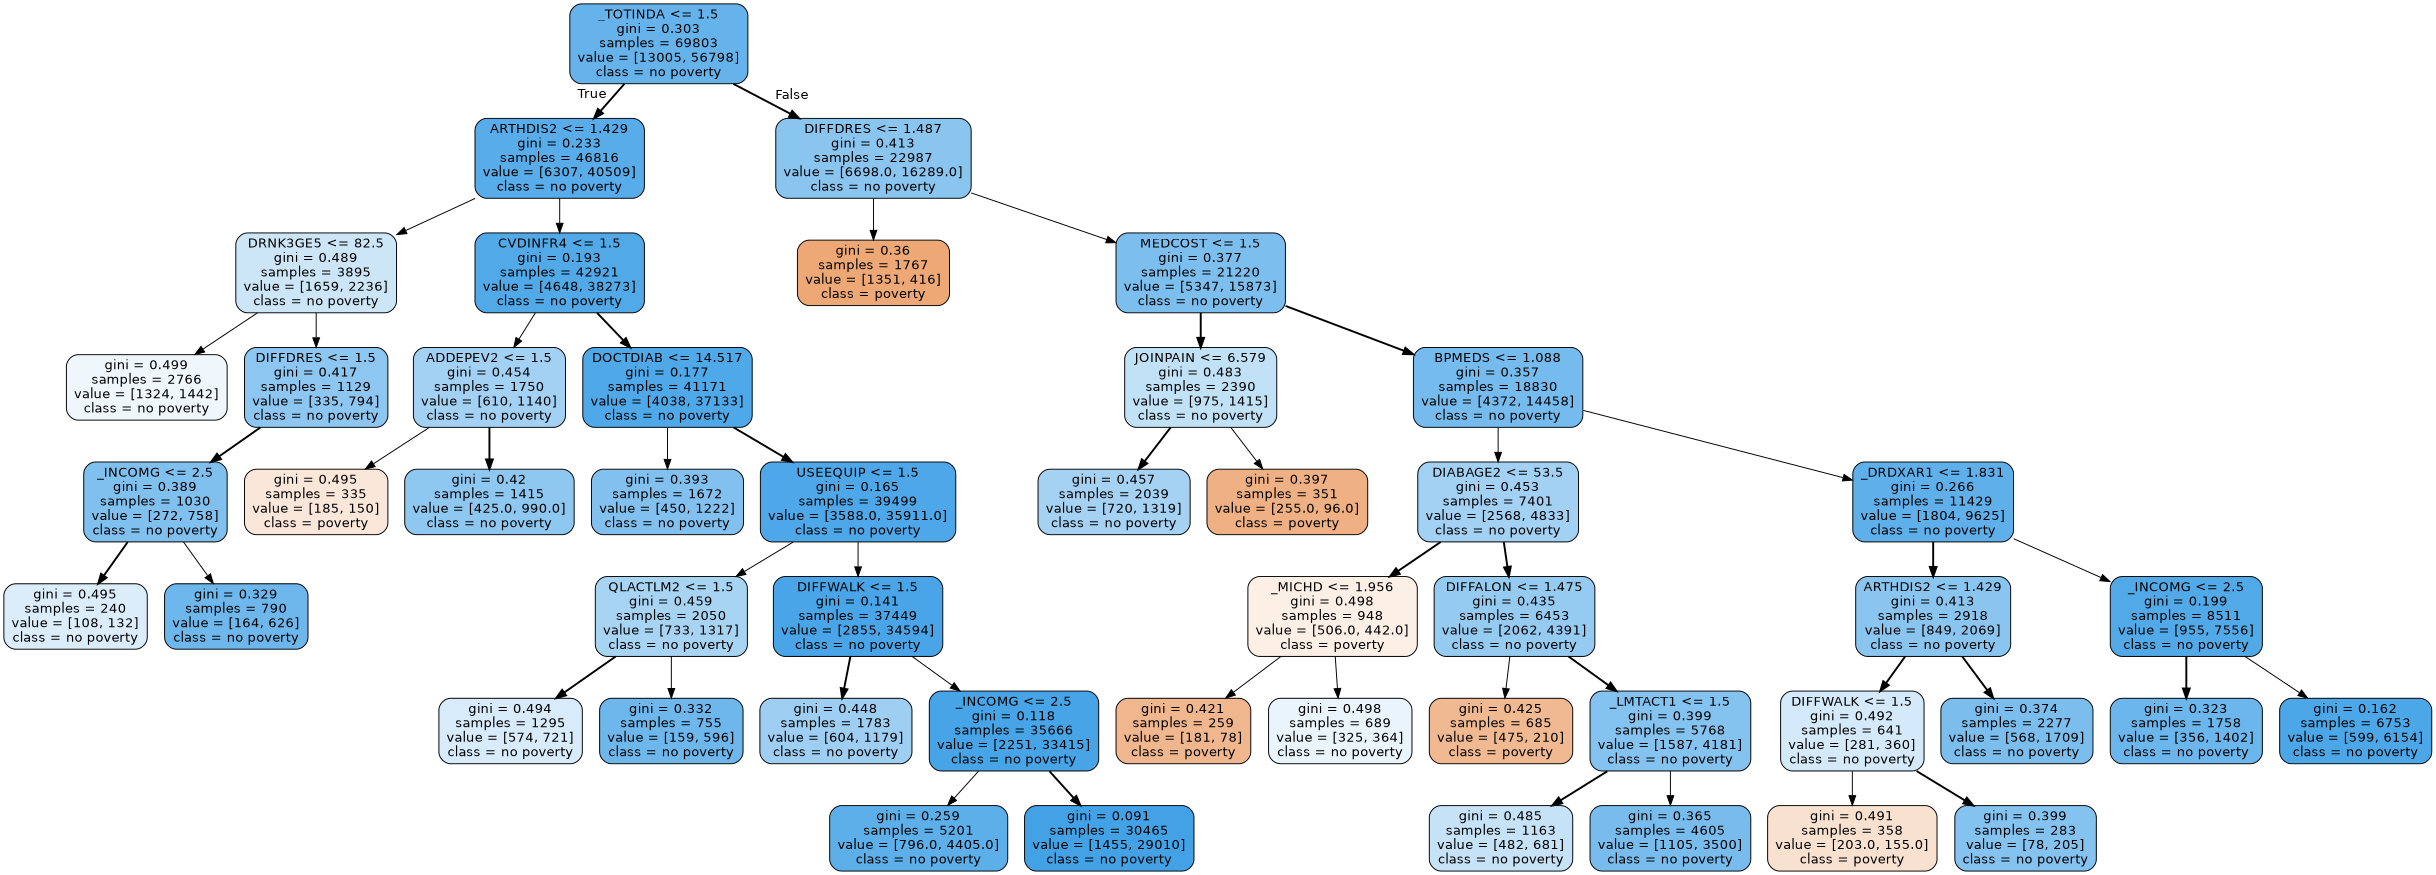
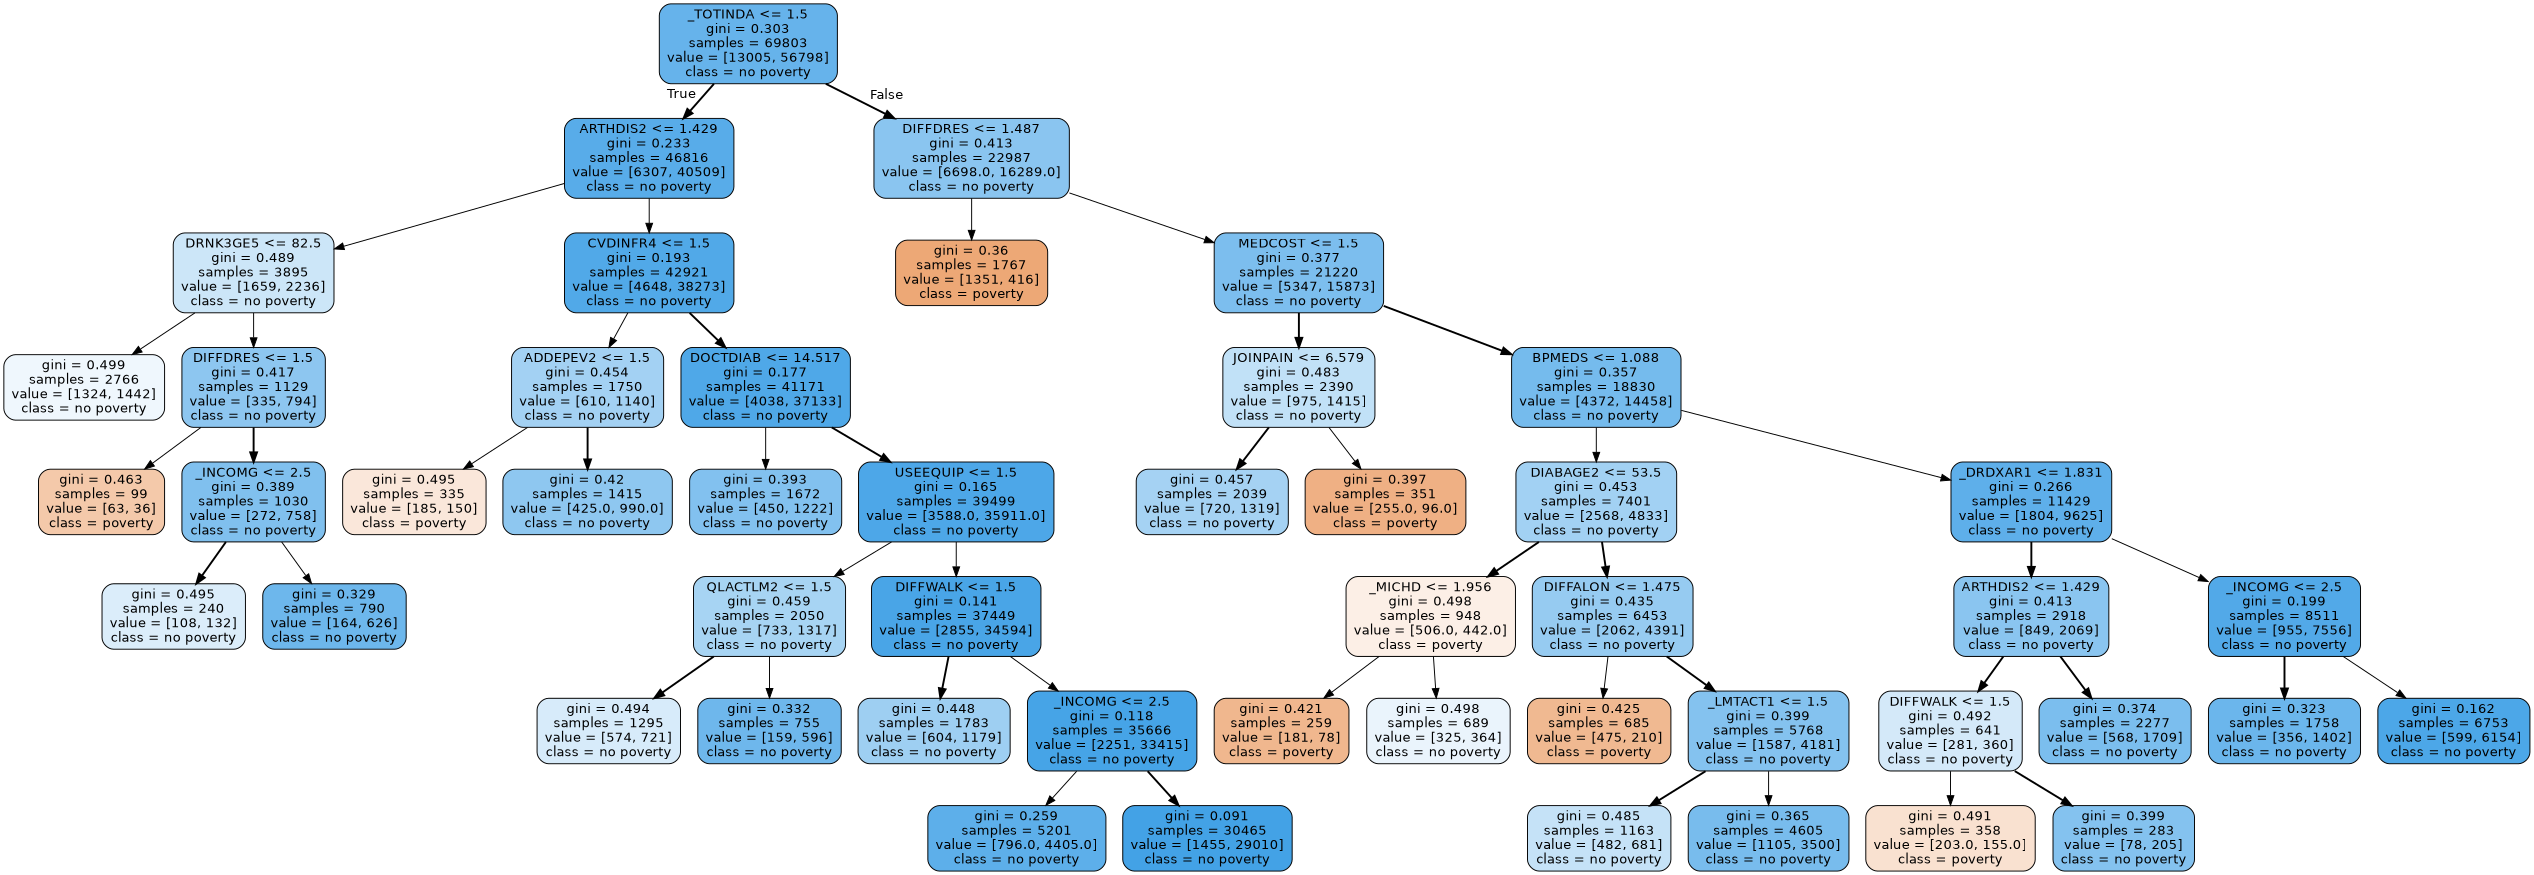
node "gini = 0.463 samples = 99 value = [63, 36] class = poverty": added
